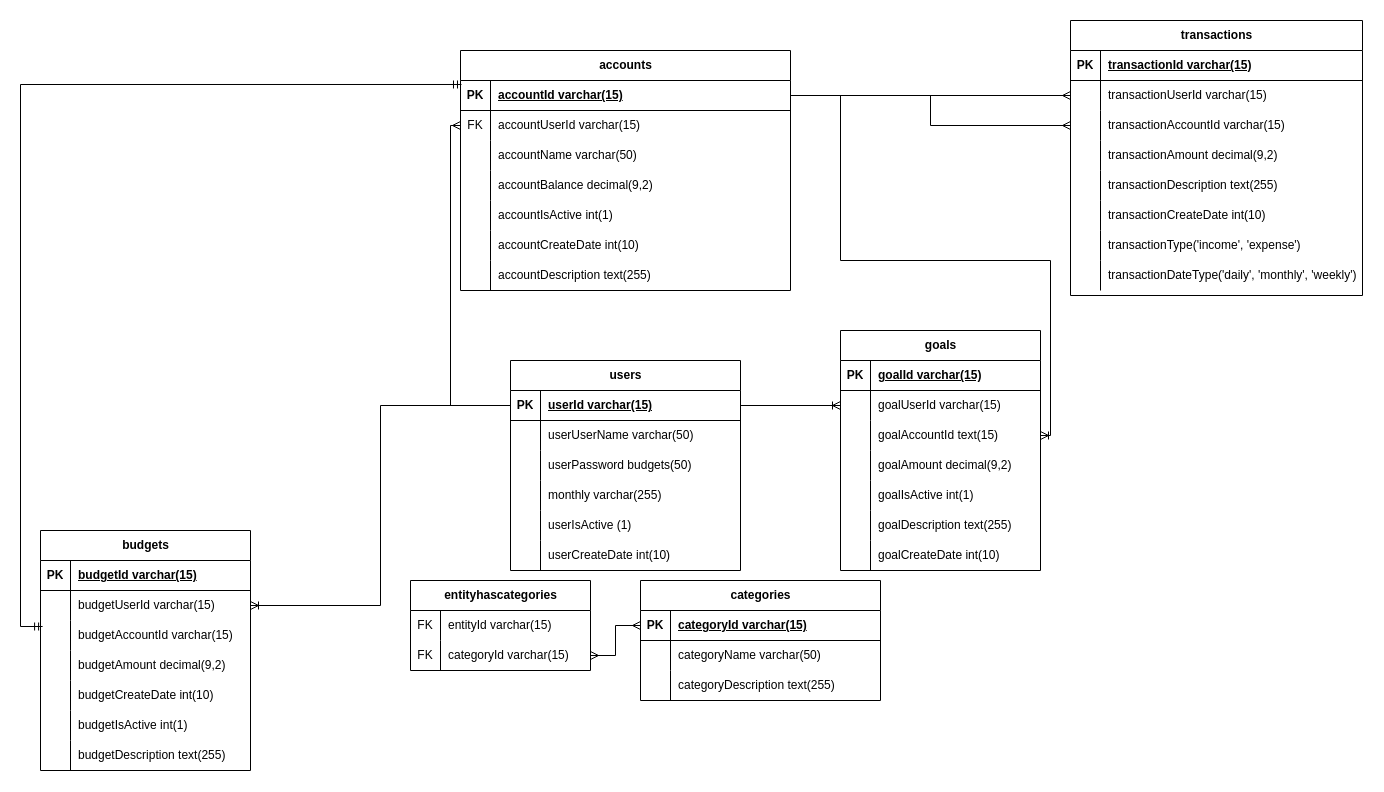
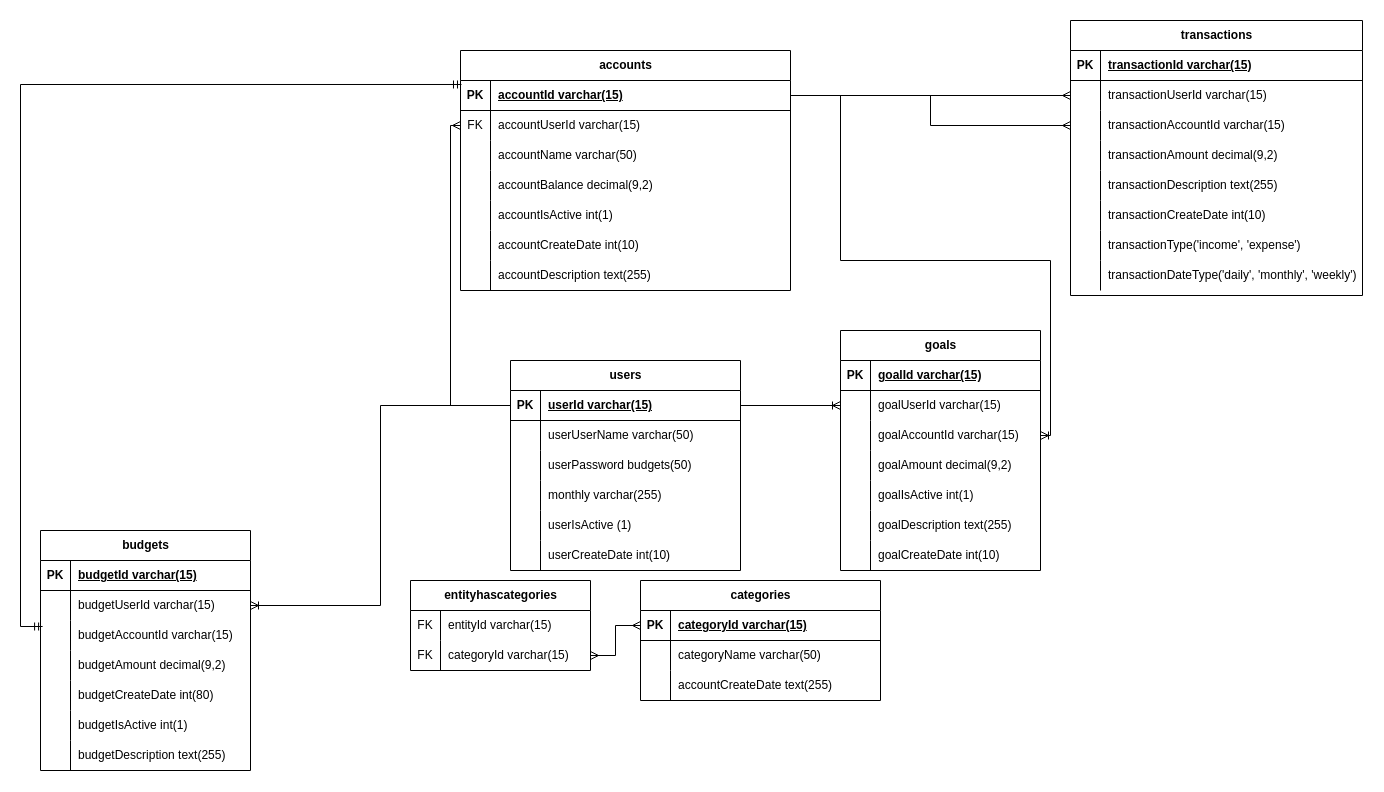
node "goalAccountId text(15)": label "goalAccountId text(15)" -> "goalAccountId varchar(15)"
node "categoryDescription text(255)": label "categoryDescription text(255)" -> "accountCreateDate text(255)"
node "budgetCreateDate int(10)": label "budgetCreateDate int(10)" -> "budgetCreateDate int(80)"
